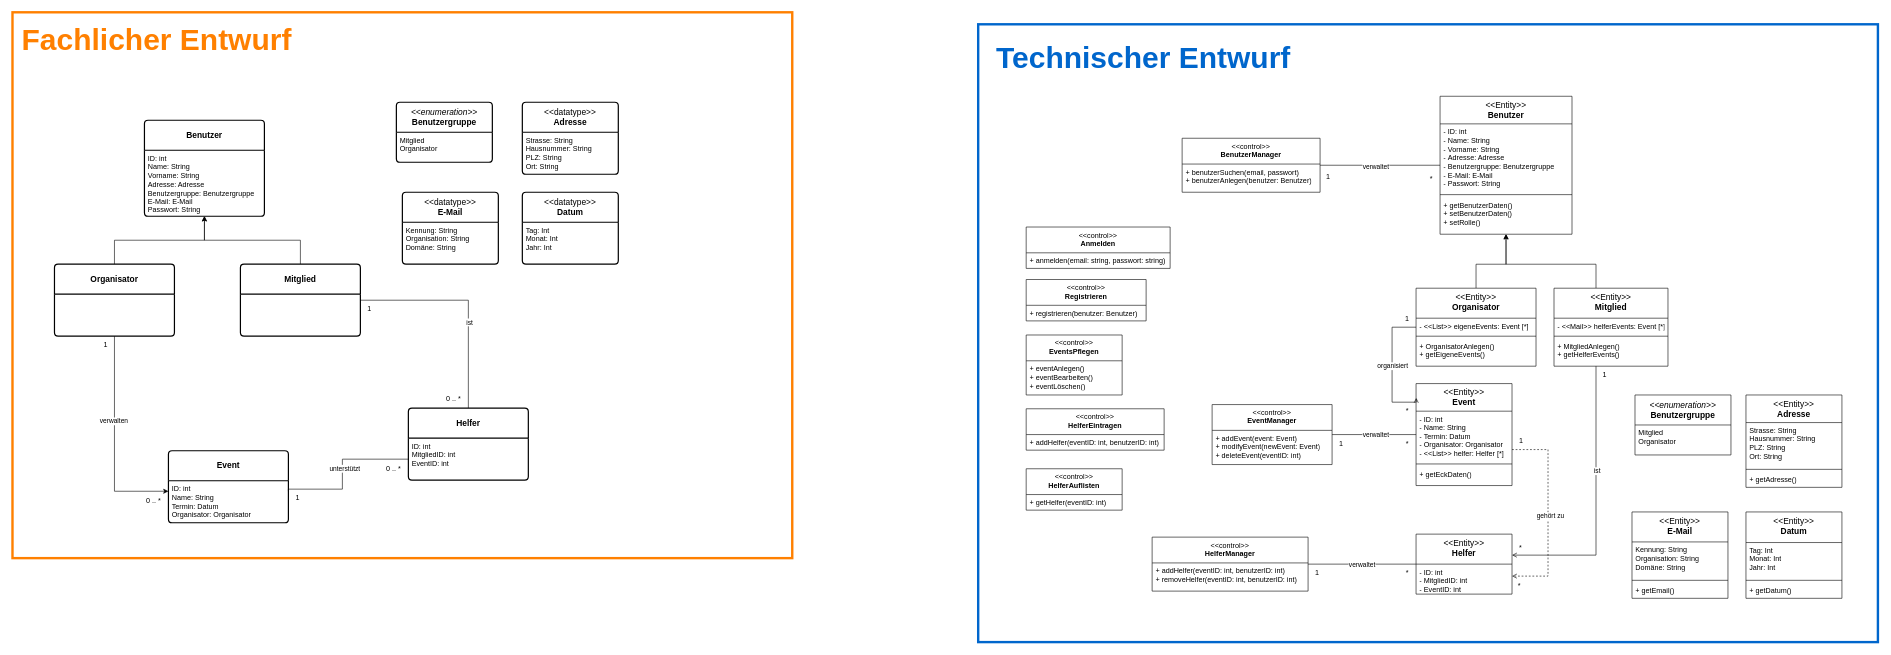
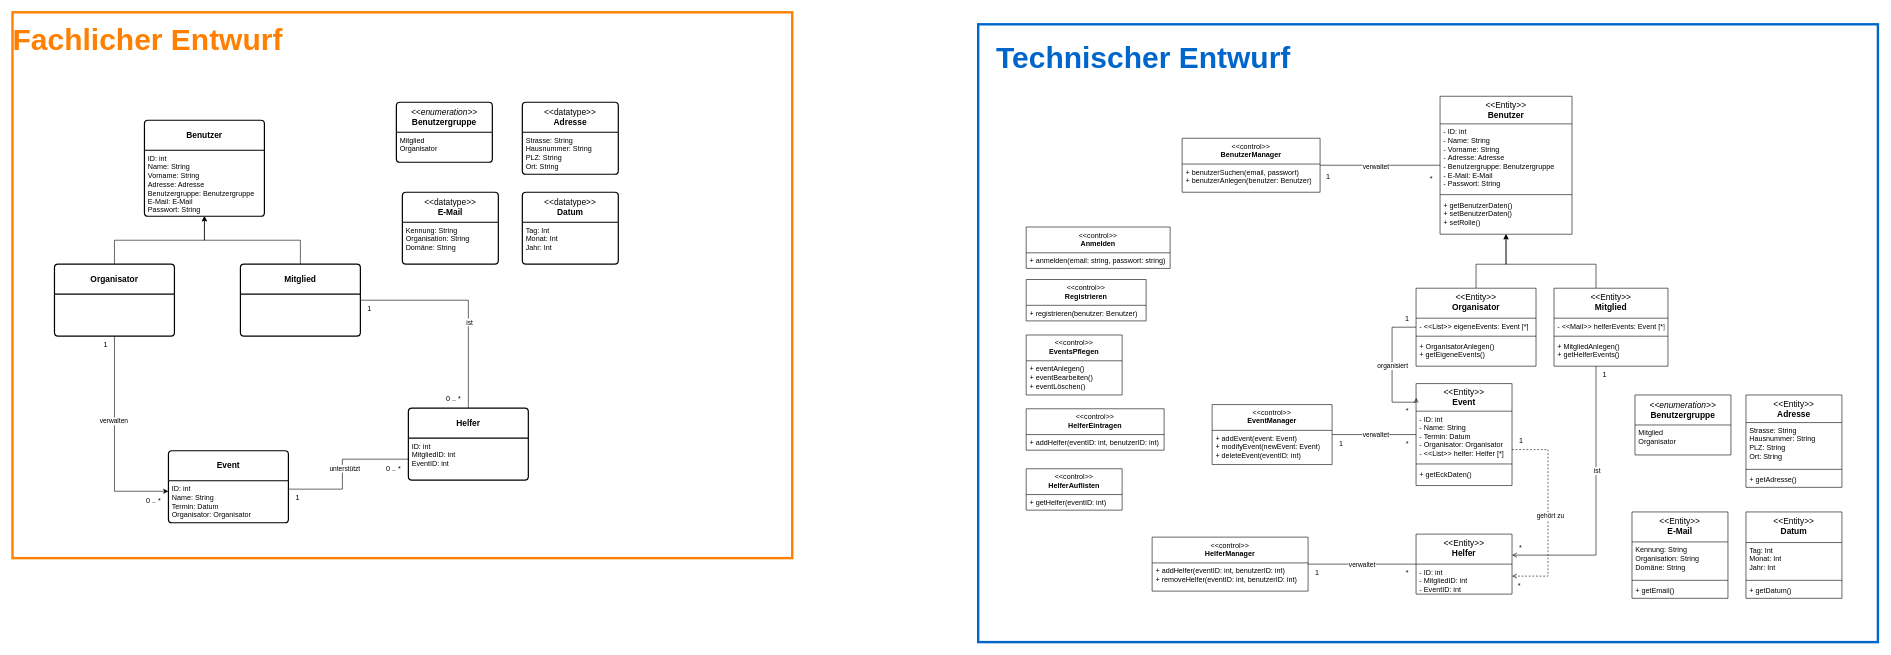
node "Fachlicher Entwurf": moved (156, 39) -> (147, 39)
